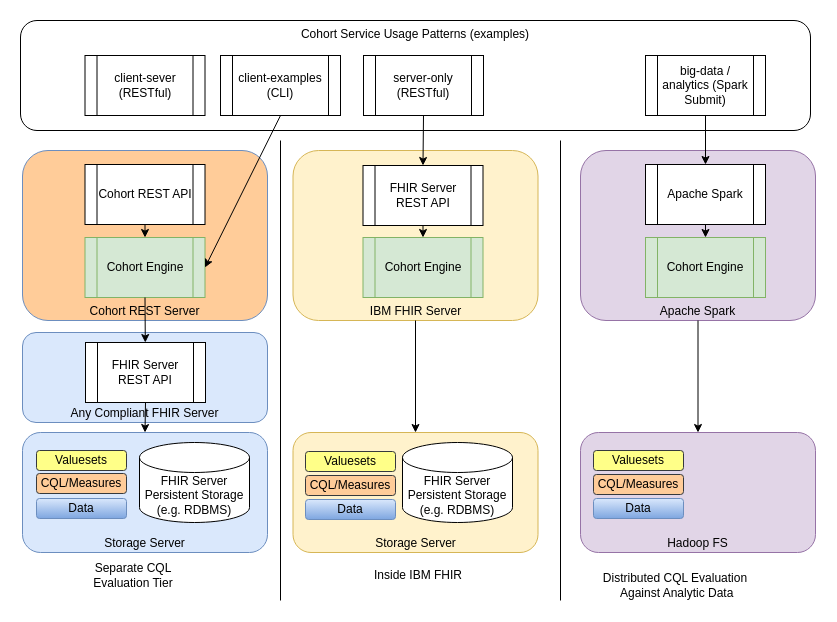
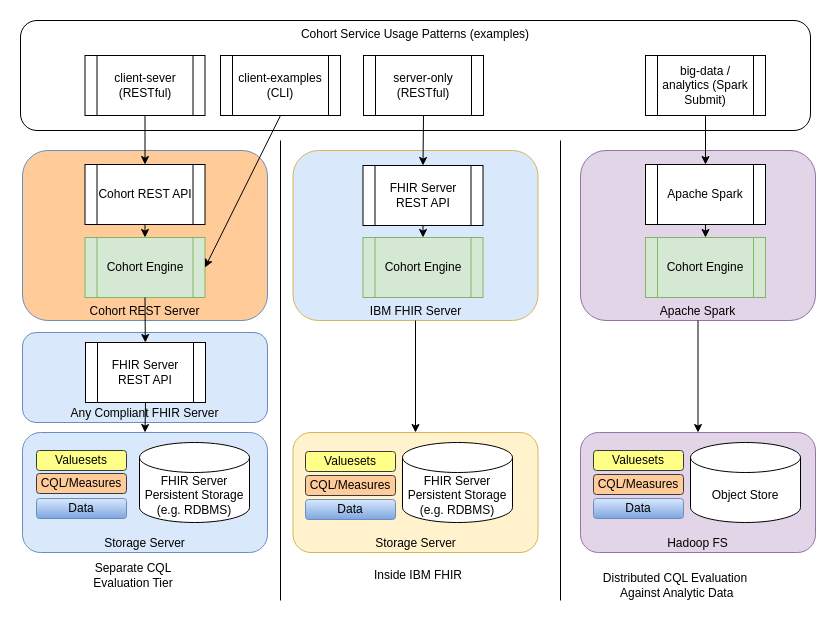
edge "client-sever (RESTful)" -> "Cohort REST API": added
node "IBM FHIR Server": fillcolor #fff2cc -> #dae8fc
node "Object Store": added
